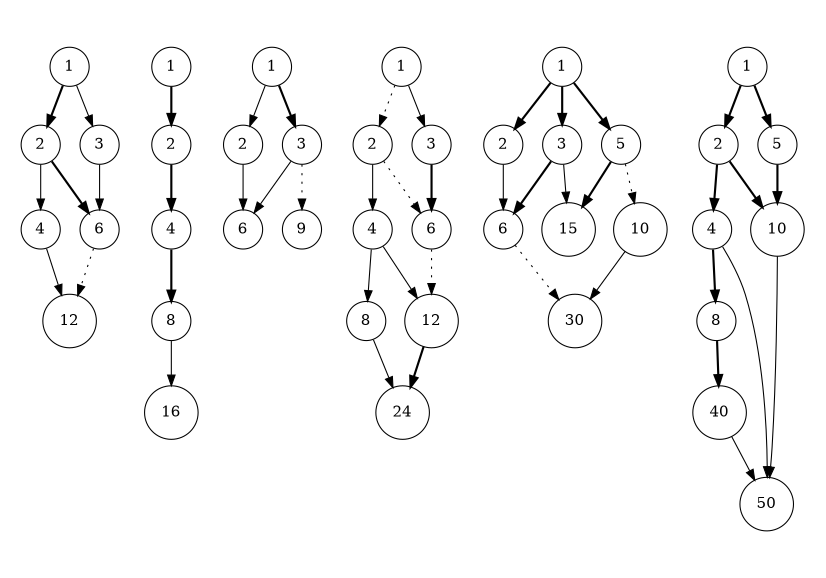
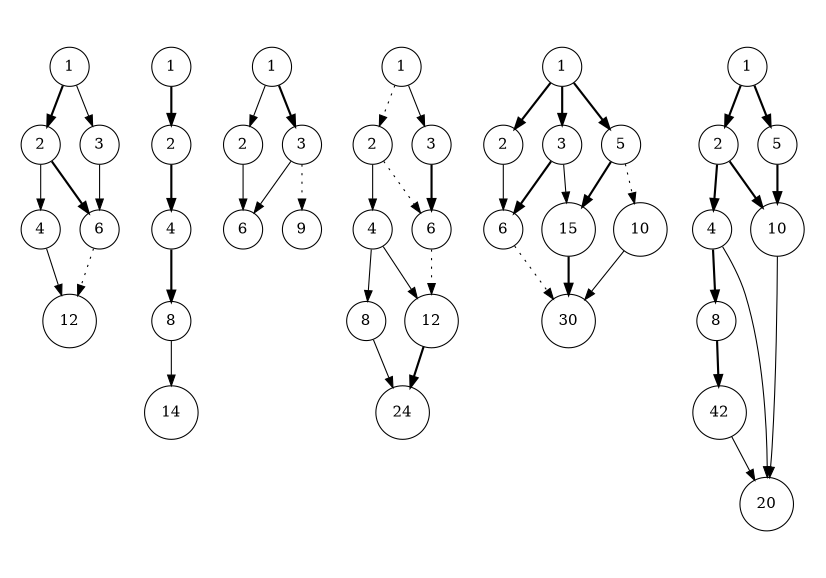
edge "15" -> "30": added
node "16": label "16" -> "14"
node "40": label "40" -> "42"
node "50": label "50" -> "20"
